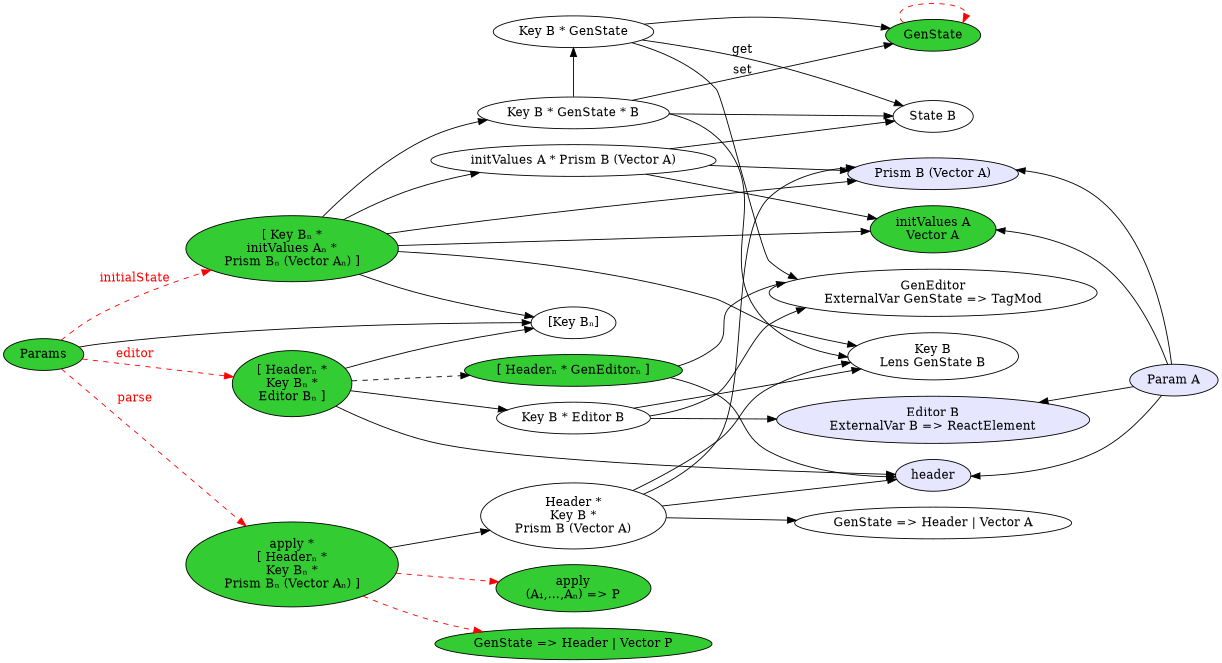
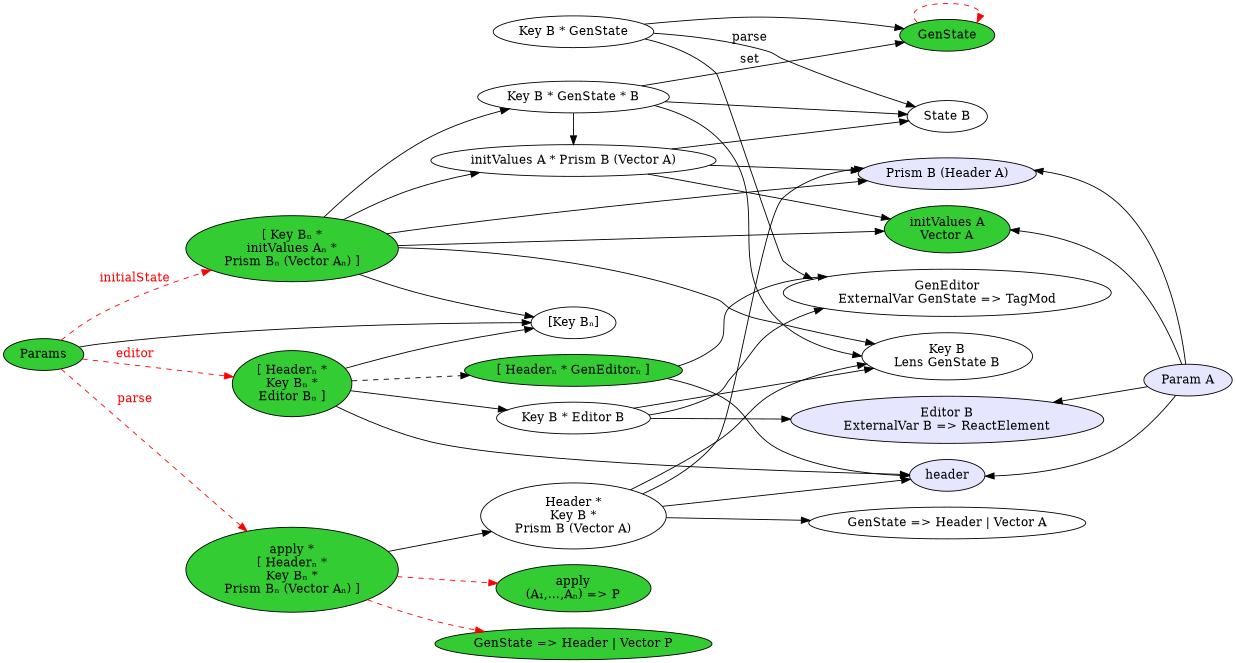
edge "Key B * GenState" -> "State B": label "get" -> "parse"
edge "Key B * GenState * B" -> "Key B * GenState": now "Key B * GenState * B" -> "initValues A * Prism B (Vector A)"
node "Prism B (Vector A)": label "Prism B (Vector A)" -> "Prism B (Header A)"
